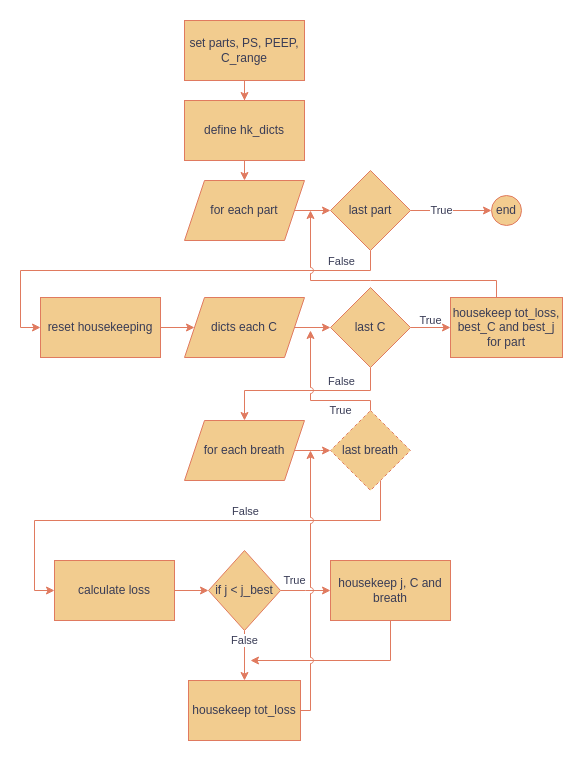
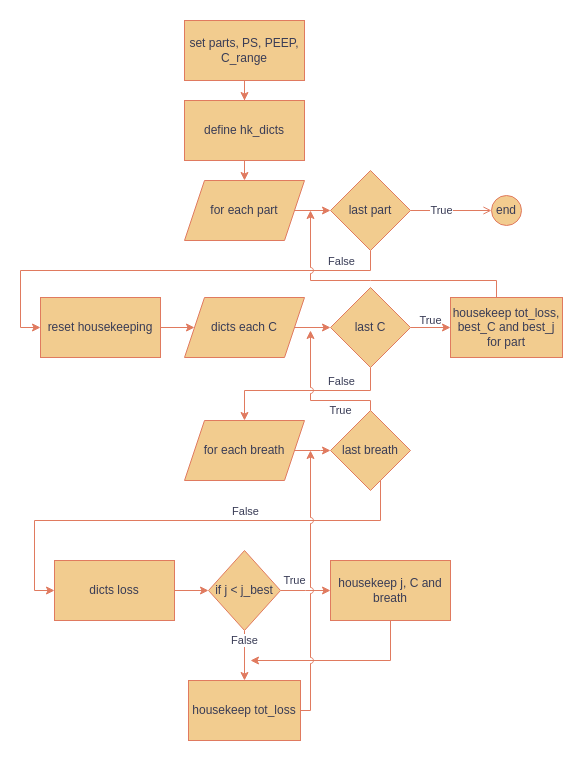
edge "last part" -> "end": arrowhead classic -> open
node "last breath": style dashed -> solid
node "calculate loss": label "calculate loss" -> "dicts loss"
